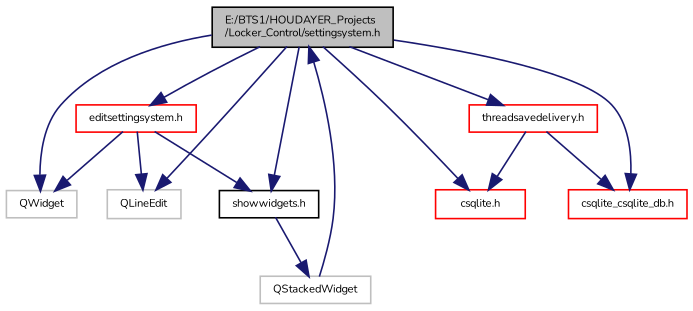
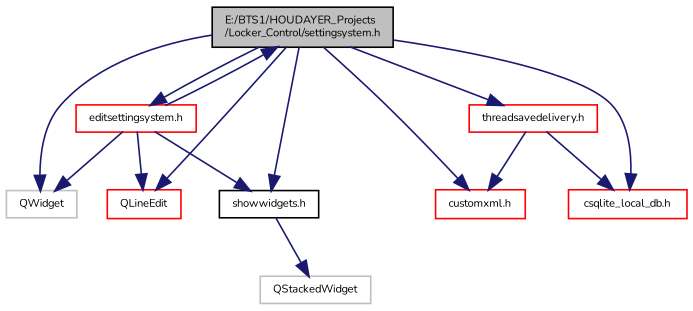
edge "QStackedWidget" -> "E:/BTS1/HOUDAYER_Projects /Locker_Control/settingsystem.h": now "editsettingsystem.h" -> "E:/BTS1/HOUDAYER_Projects /Locker_Control/settingsystem.h"
node "QLineEdit": color grey75 -> red
node "csqlite.h": label "csqlite.h" -> "customxml.h"
node "csqlite_csqlite_db.h": label "csqlite_csqlite_db.h" -> "csqlite_local_db.h"
